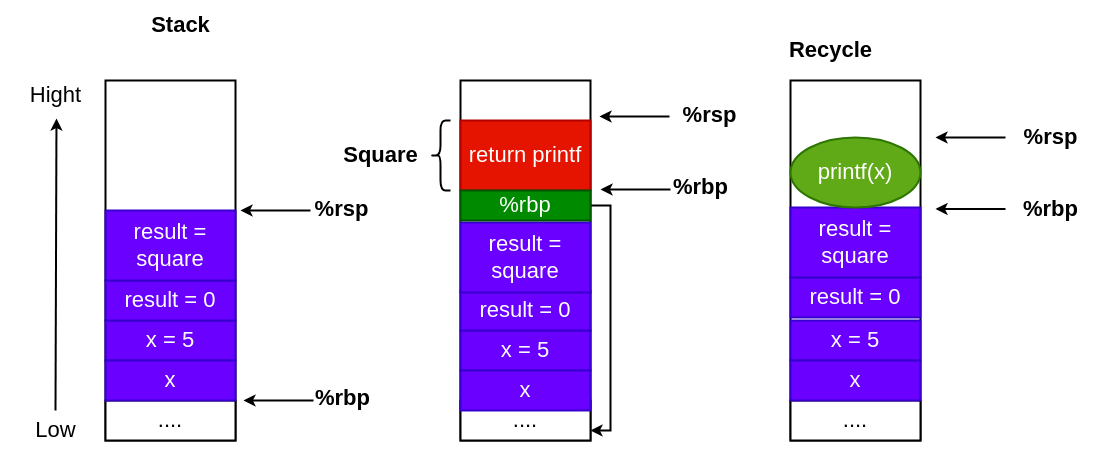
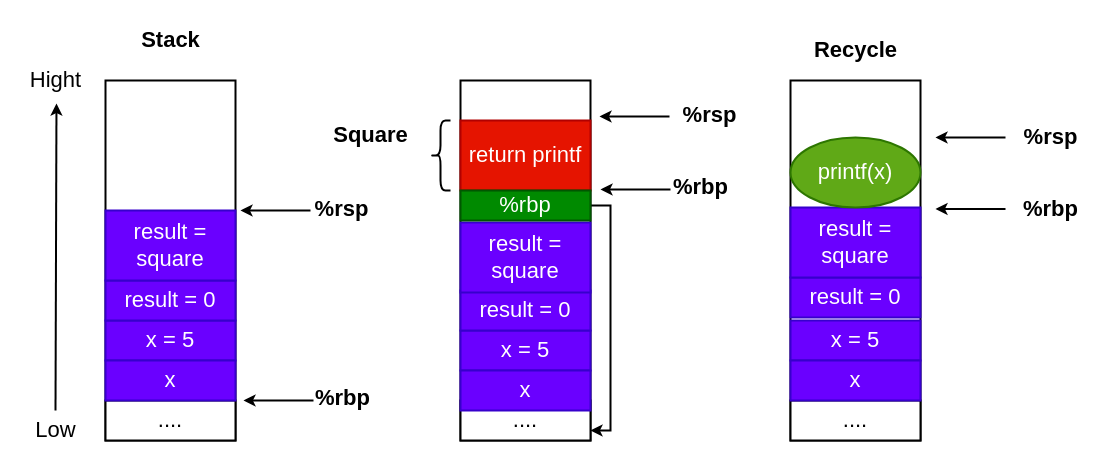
node "Stack": moved (181, 26) -> (171, 41)
node "Recycle": moved (831, 51) -> (856, 51)
node "Hight": moved (56, 96) -> (56, 81)
node "Square": moved (381, 156) -> (371, 136)
